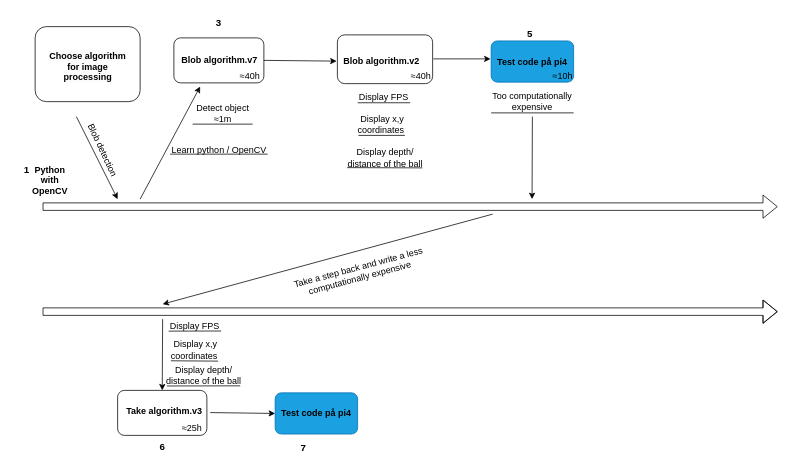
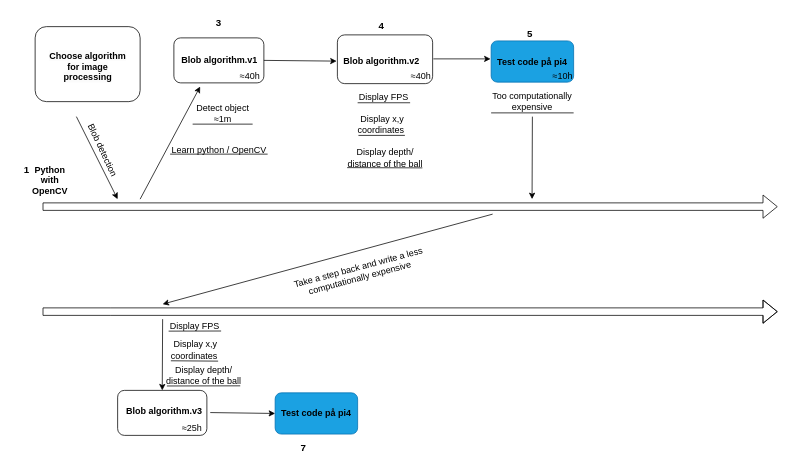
node "4": added
node "Blob algorithm.v7": label "Blob algorithm.v7" -> "Blob algorithm.v1"
node "Take algorithm.v3": label "Take algorithm.v3" -> "Blob algorithm.v3"
node "6": removed
